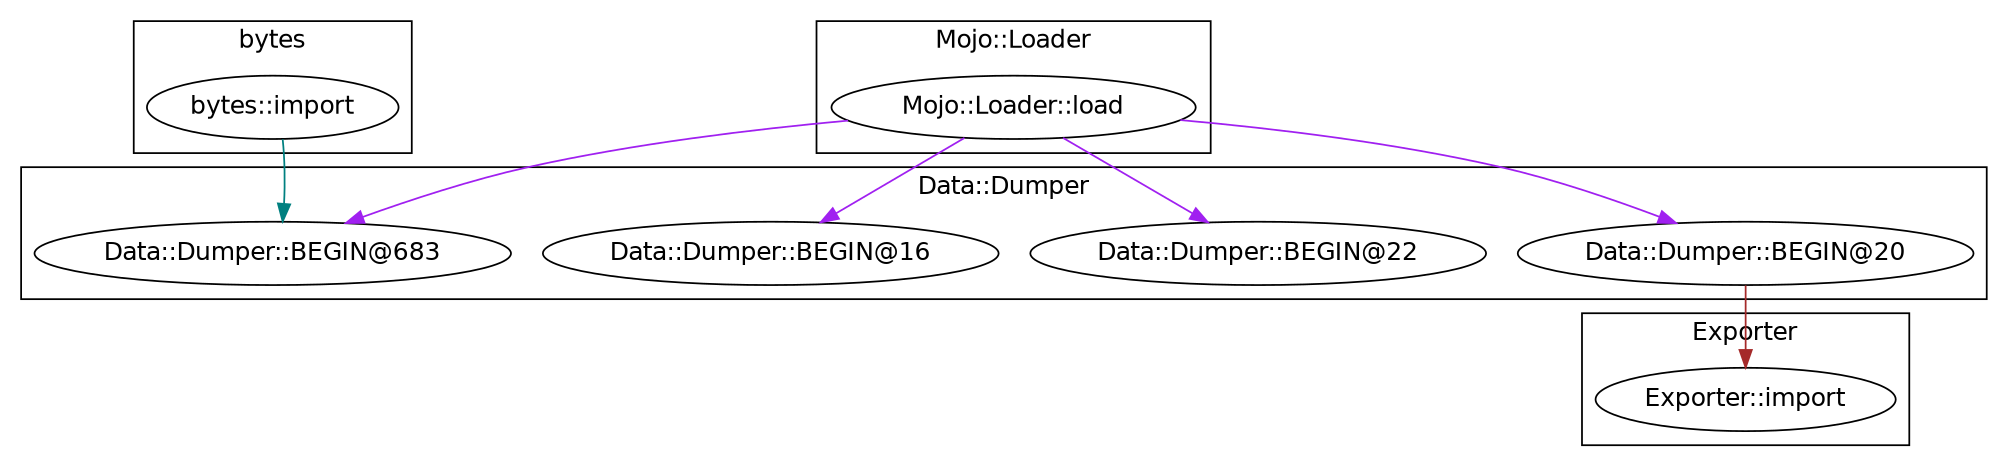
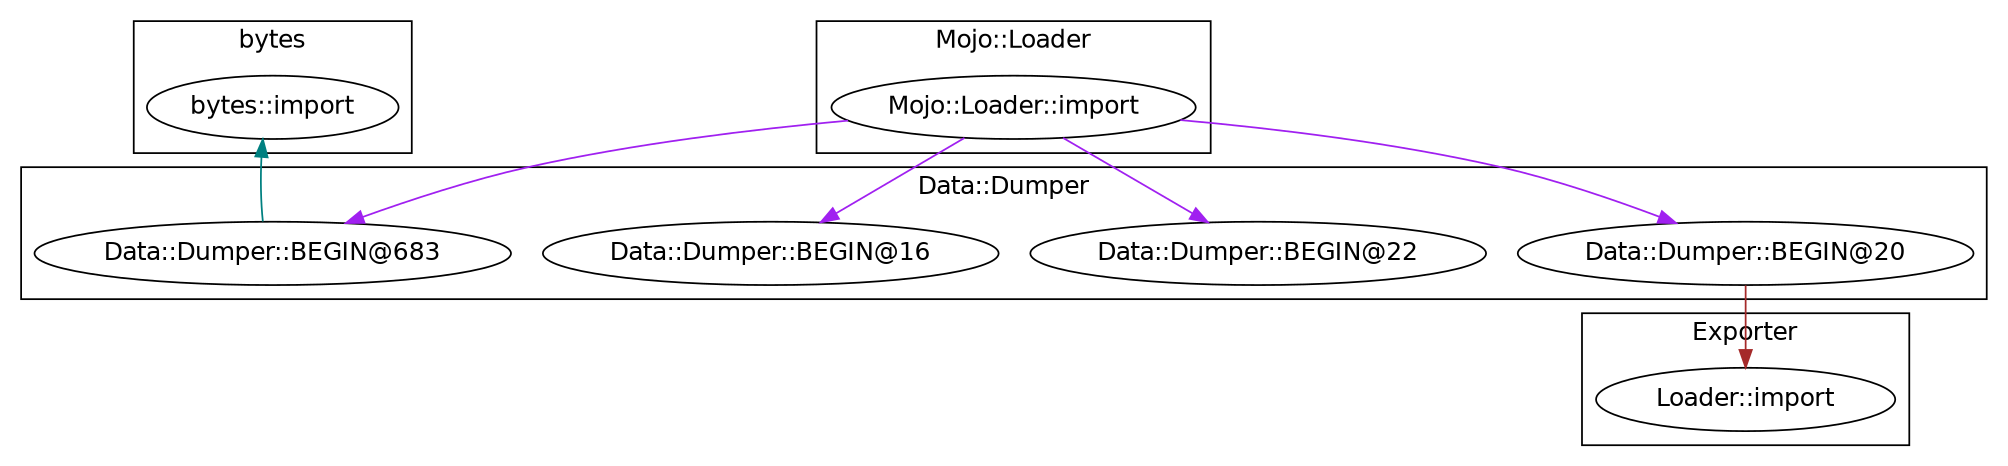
node "Mojo::Loader::load": label "Mojo::Loader::load" -> "Mojo::Loader::import"
edge "bytes::import" -> "Data::Dumper::BEGIN@683": reversed
node "Exporter::import": label "Exporter::import" -> "Loader::import"
